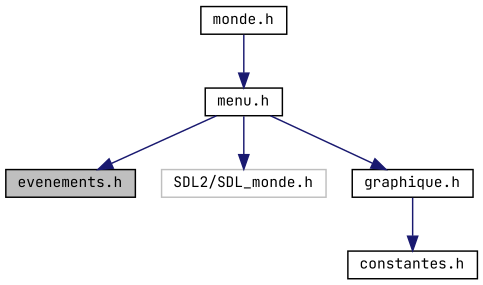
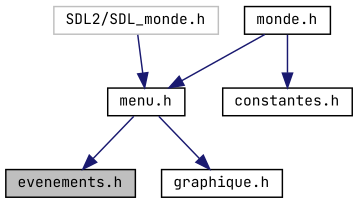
edge "menu.h" -> "SDL2/SDL_monde.h": reversed
edge "graphique.h" -> "constantes.h": now "monde.h" -> "constantes.h"
